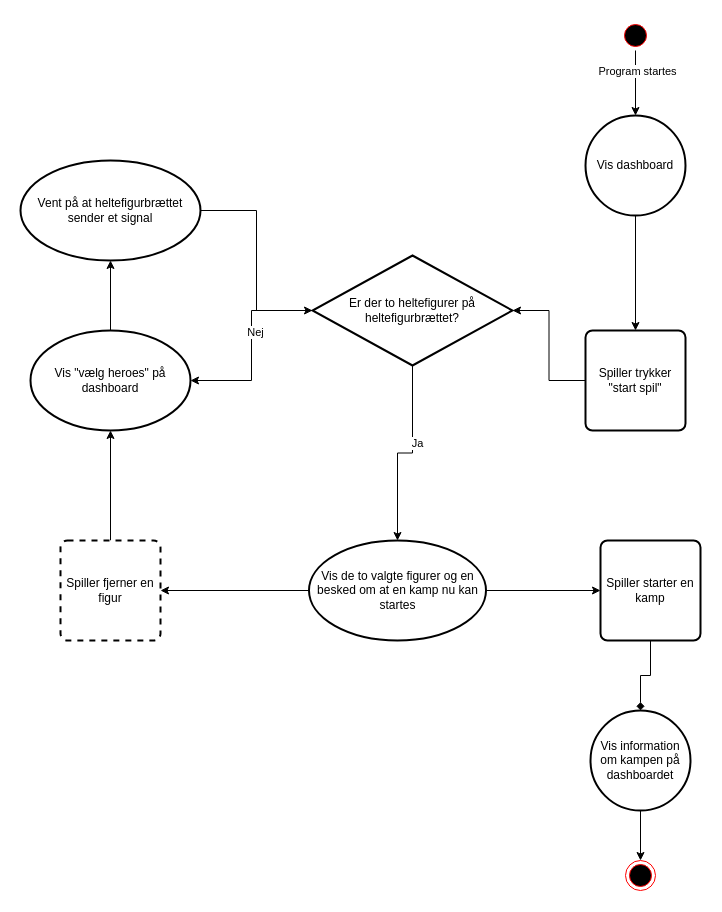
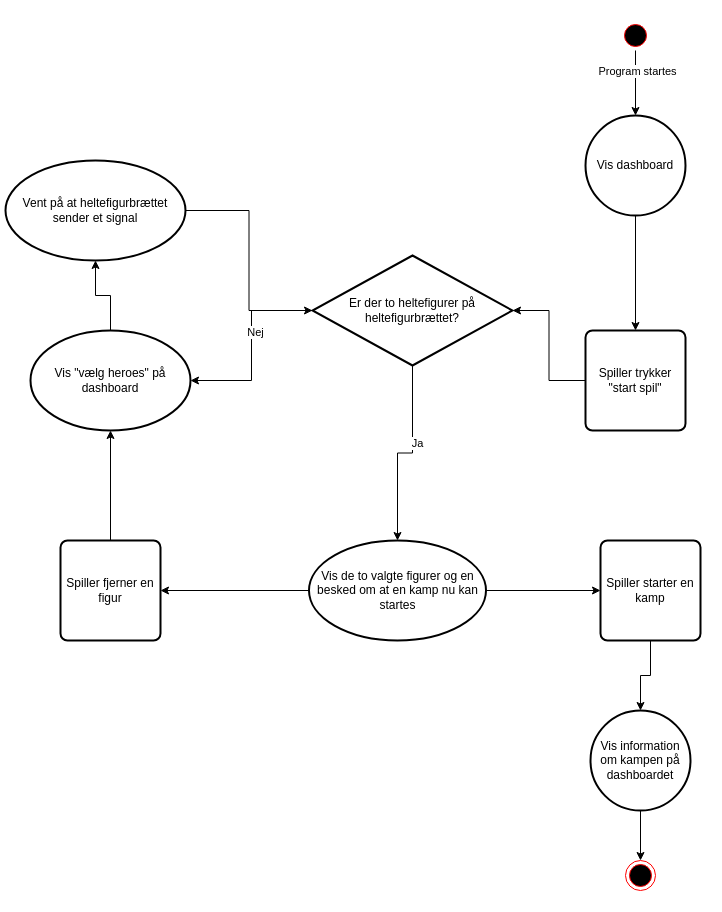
node "Vent på at heltefigurbrættet sender et signal": moved (111, 211) -> (96, 211)
node "Spiller fjerner en figur": style dashed -> solid
edge "Spiller starter en kamp" -> "Vis information om kampen på dashboardet": arrowhead diamond -> classic
